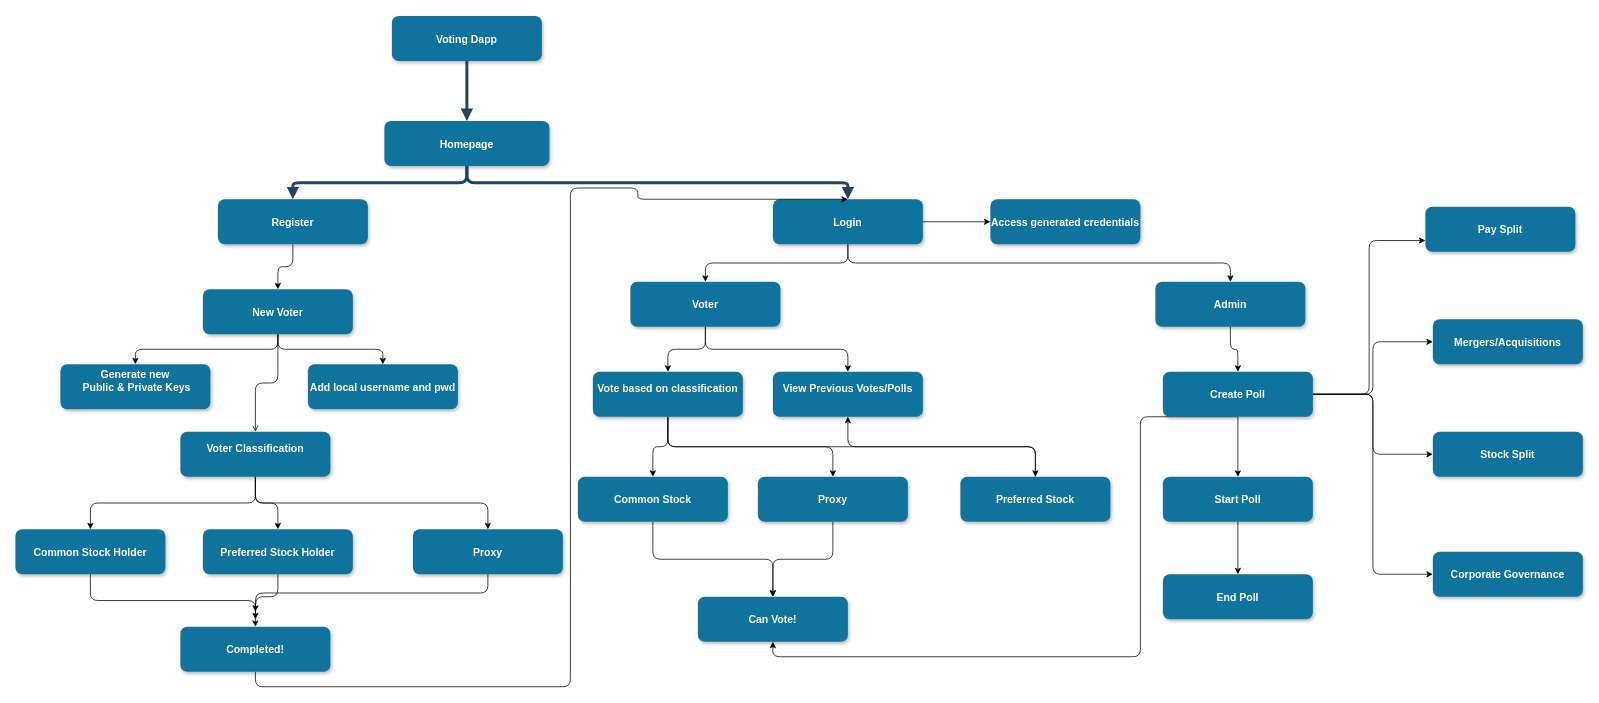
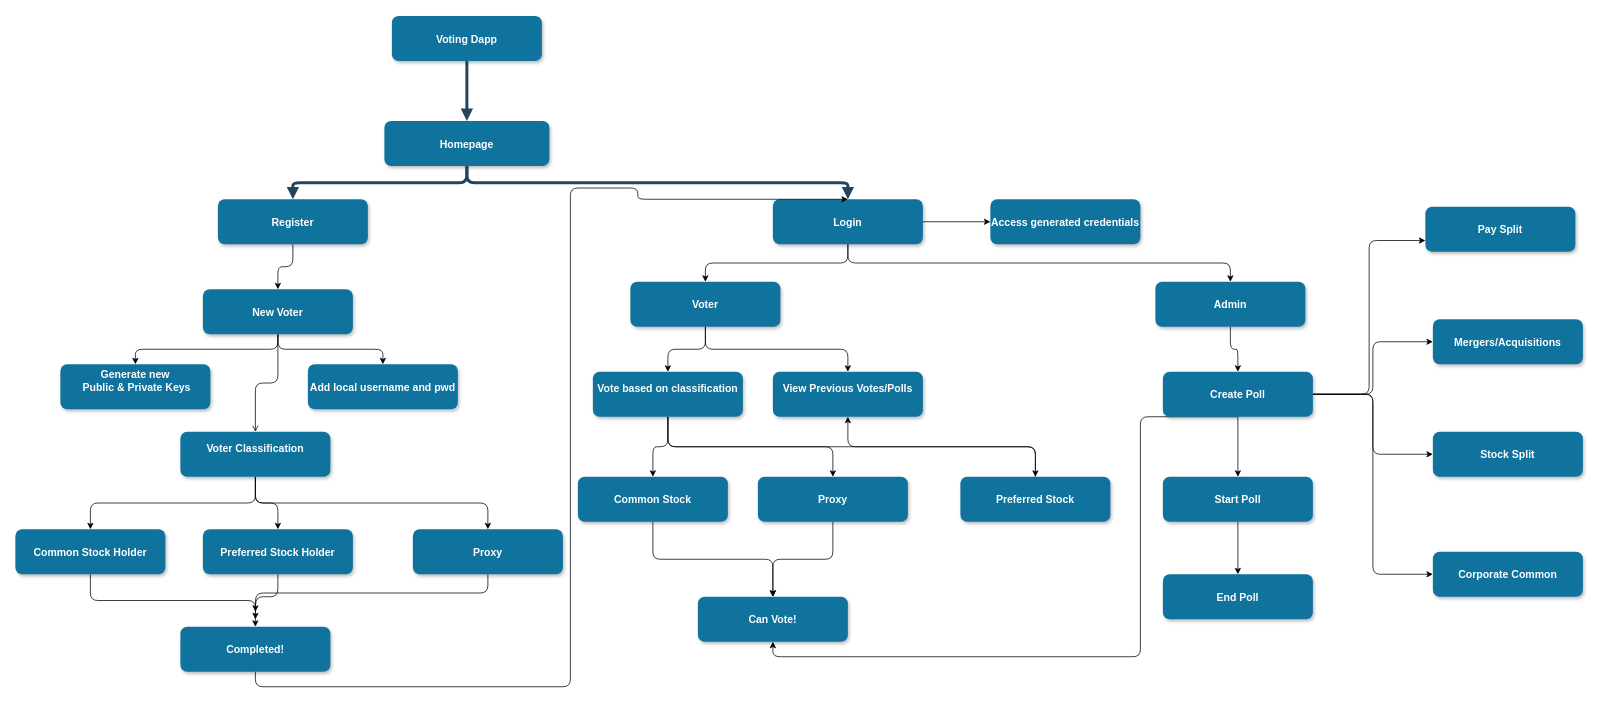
node "Corporate Governance": label "Corporate Governance" -> "Corporate Common"
